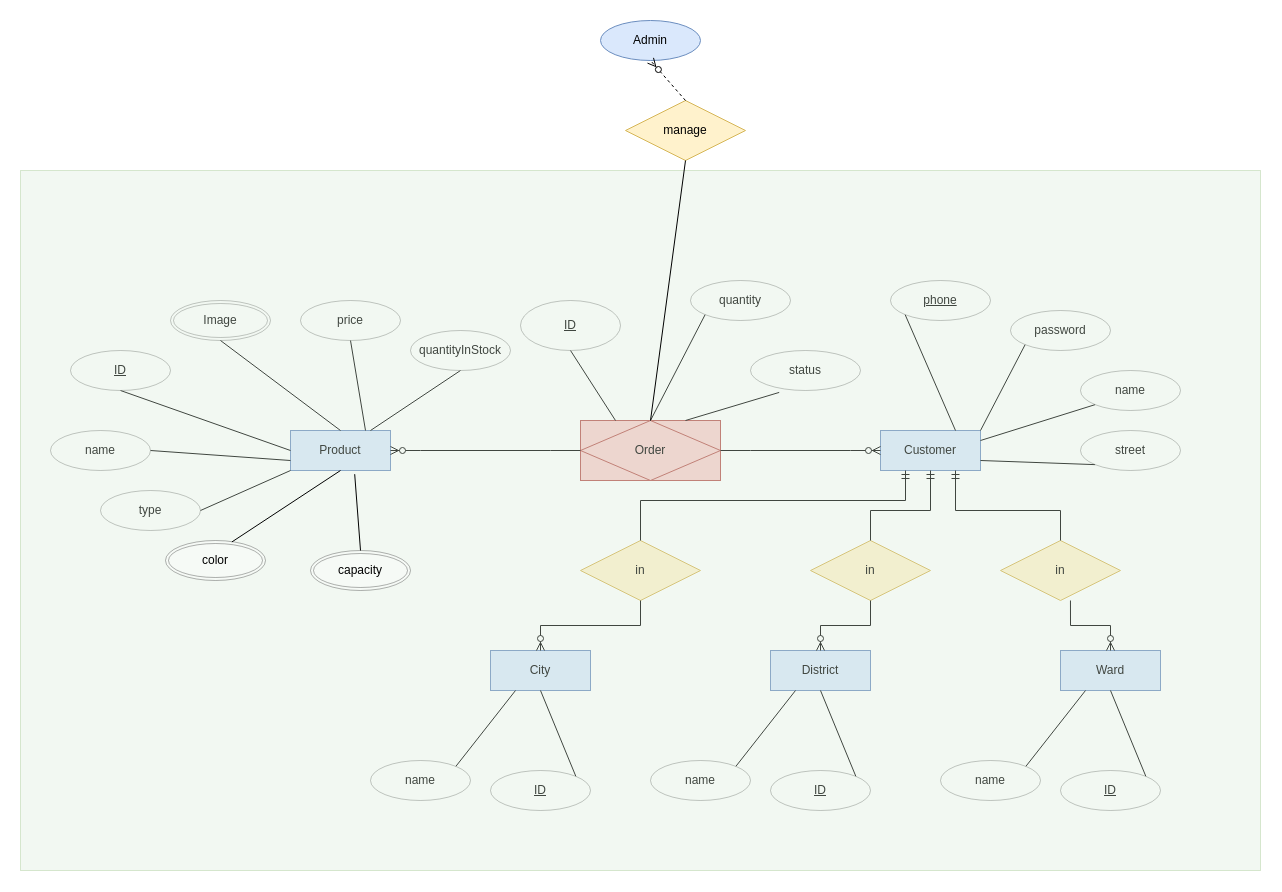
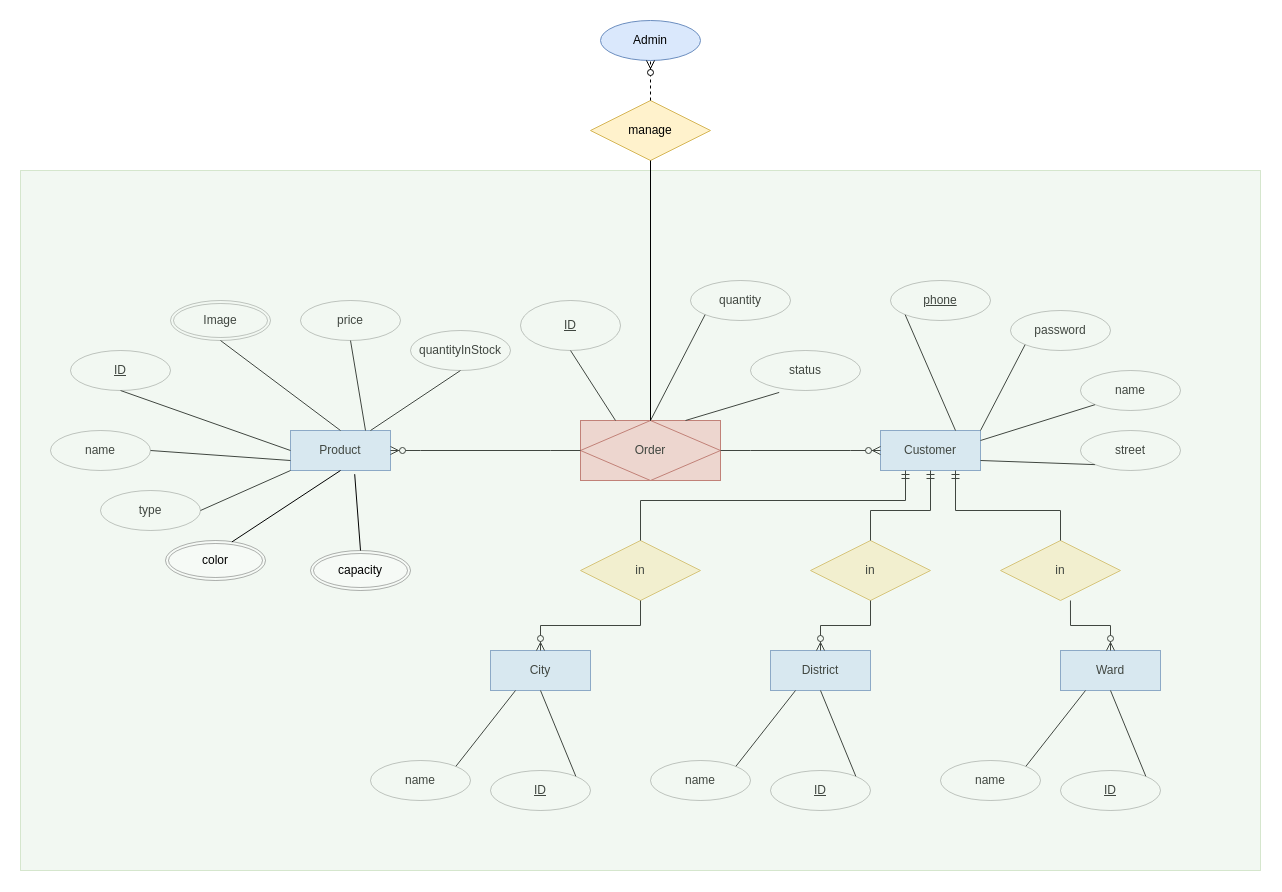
node "manage": moved (686, 131) -> (651, 131)
